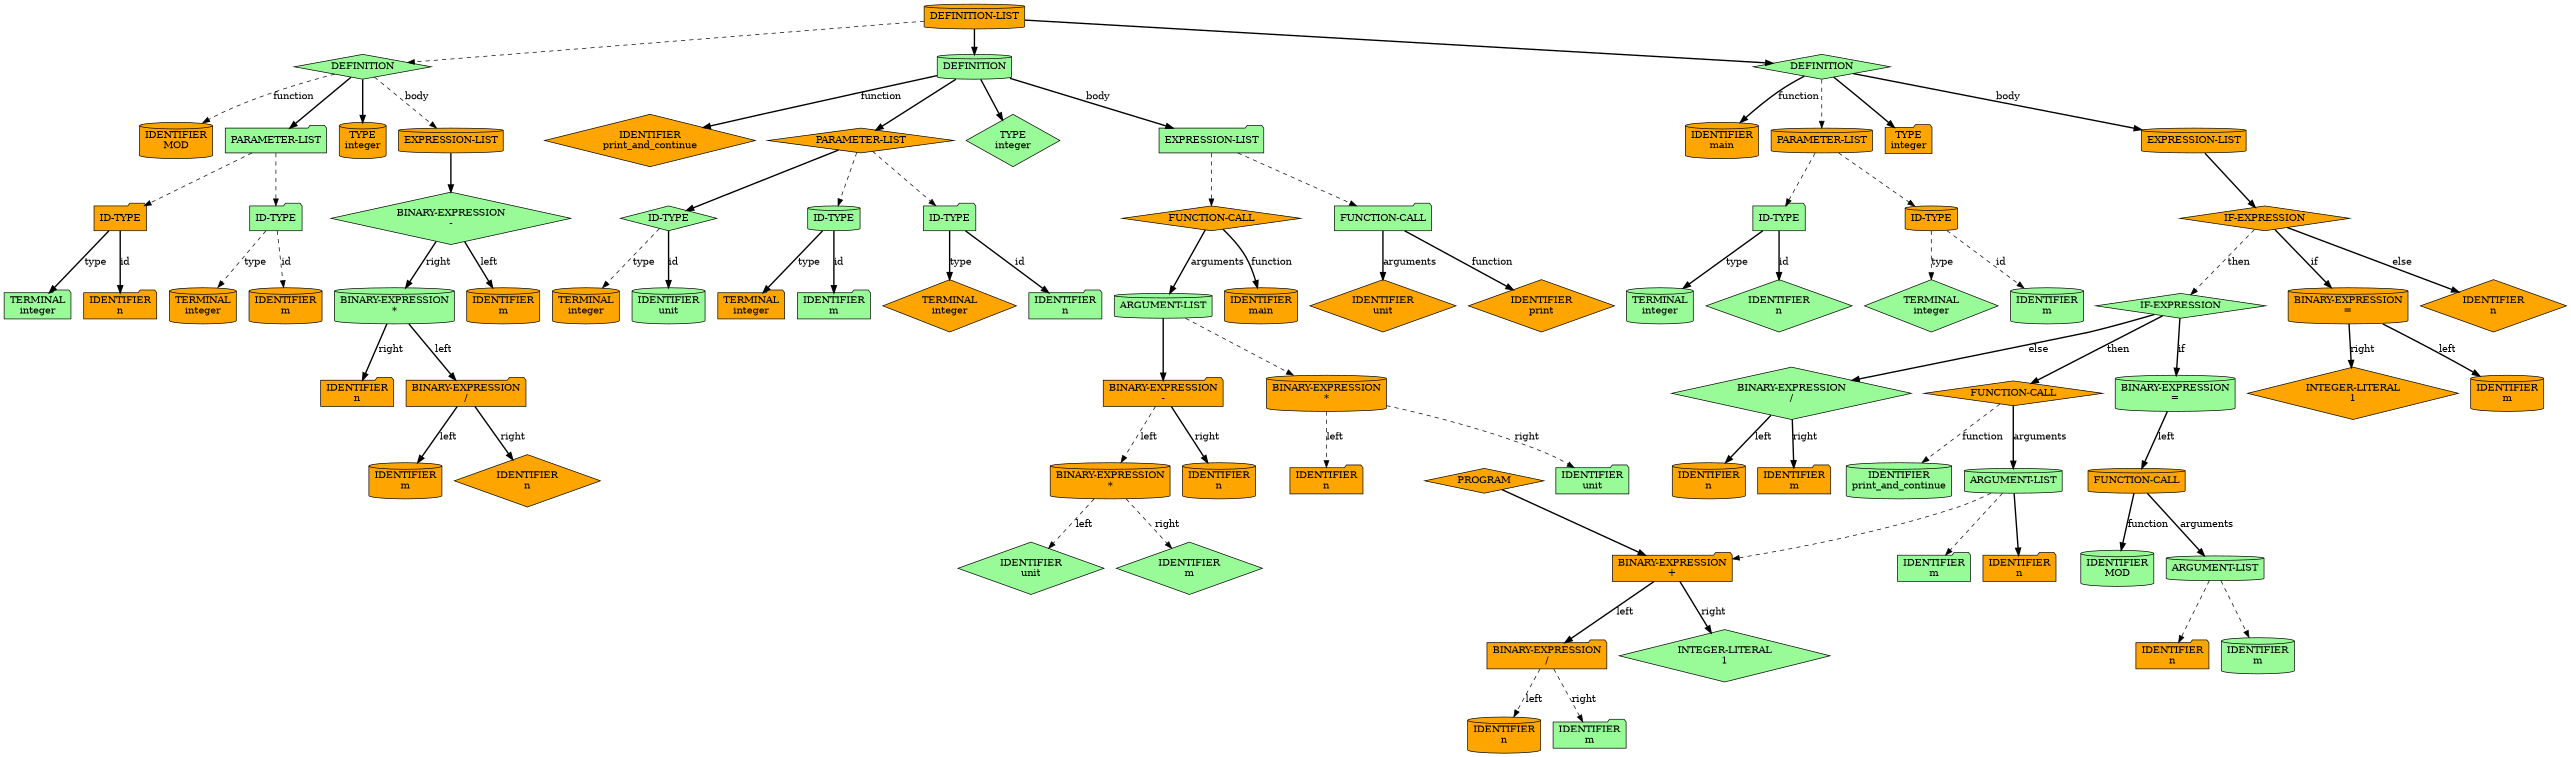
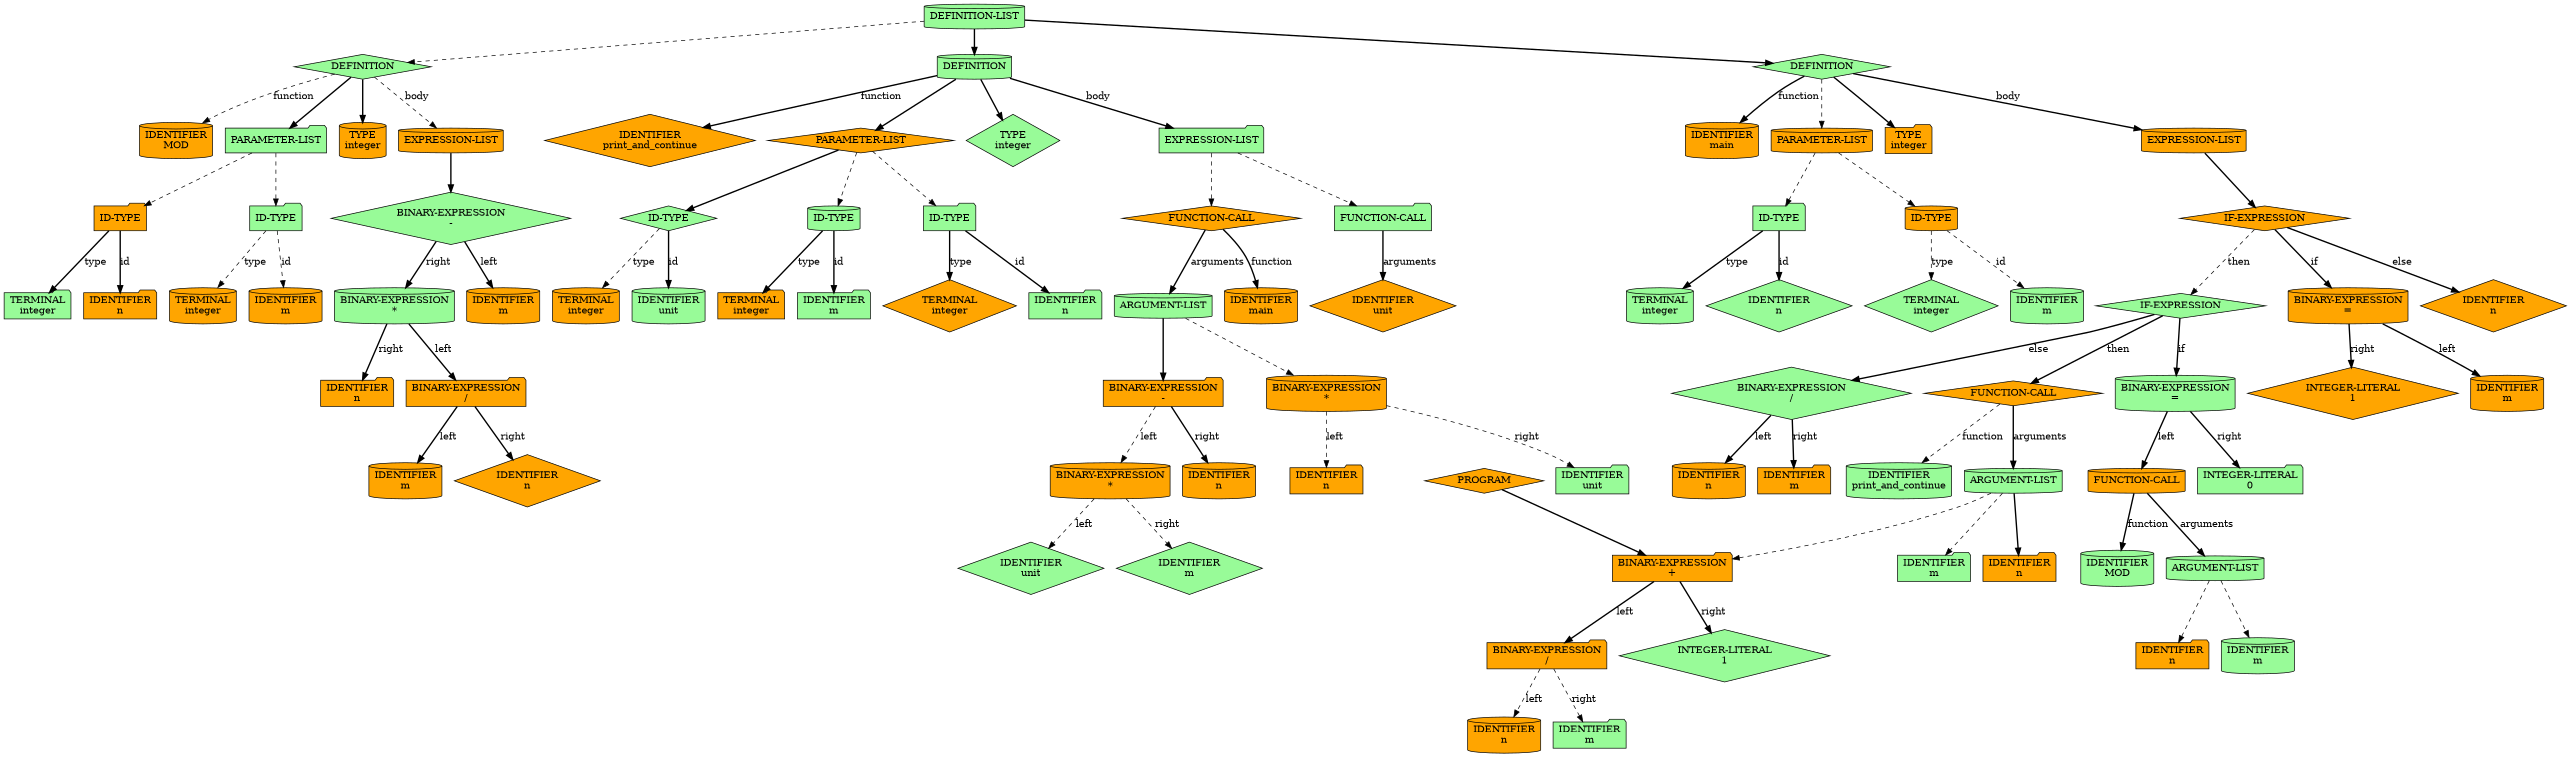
node "DEFINITION-LIST": fillcolor orange -> palegreen
node "IDENTIFIER print": removed
node "INTEGER-LITERAL 0": added
